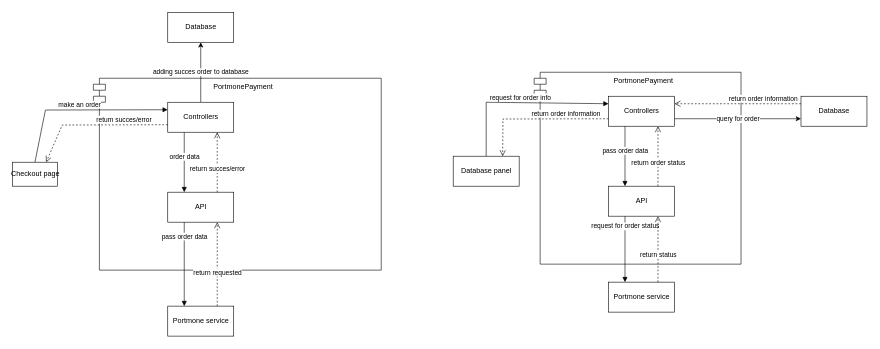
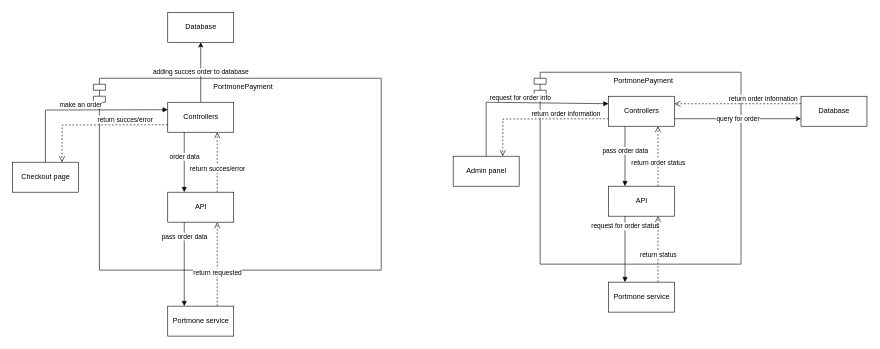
node "Database panel": label "Database panel" -> "Admin panel"
node "Checkout page": size 45x24 -> 66x30
